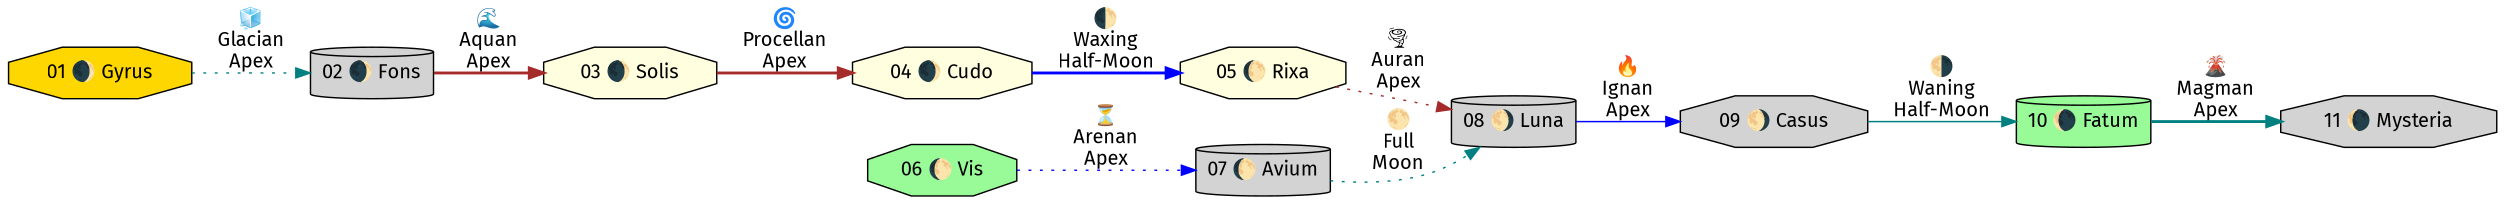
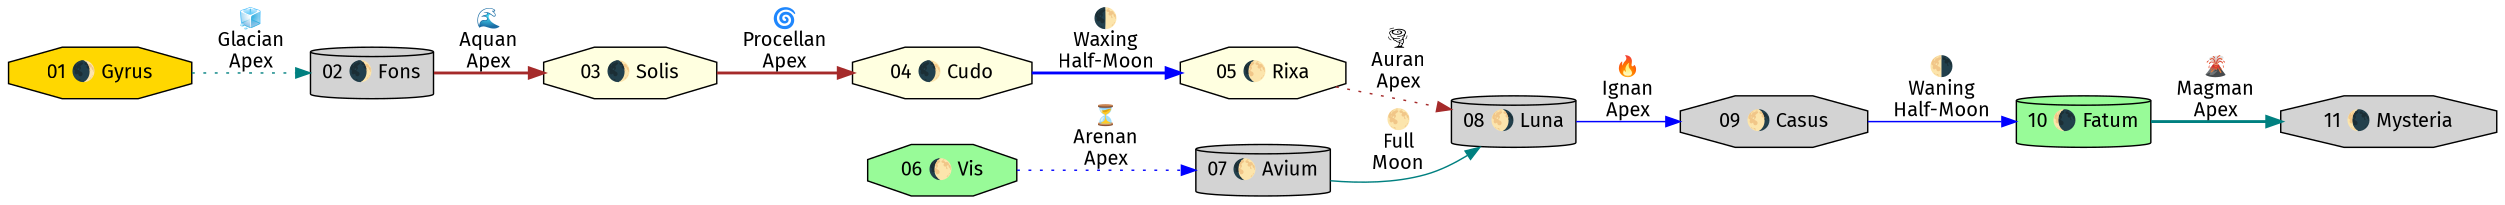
edge "09 🌖 Casus" -> "10 🌘 Fatum": color teal -> blue
edge "07 🌔 Avium" -> "08 🌖 Luna": style dotted -> solid
